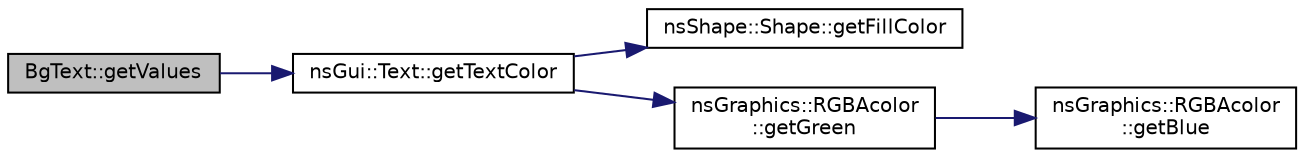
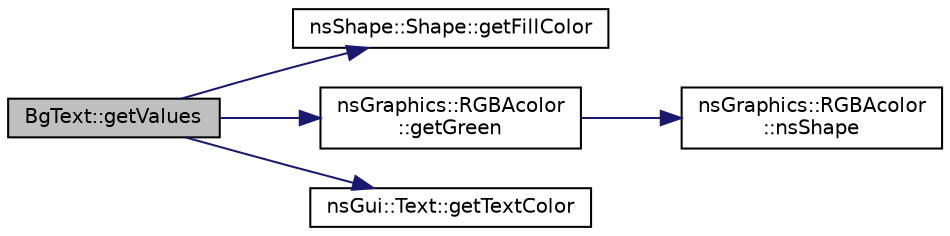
edge "nsGui::Text::getTextColor" -> "nsShape::Shape::getFillColor": now "BgText::getValues" -> "nsShape::Shape::getFillColor"
edge "nsGui::Text::getTextColor" -> "nsGraphics::RGBAcolor ::getGreen": now "BgText::getValues" -> "nsGraphics::RGBAcolor ::getGreen"
node "nsGraphics::RGBAcolor ::getBlue": label "nsGraphics::RGBAcolor ::getBlue" -> "nsGraphics::RGBAcolor ::nsShape"
